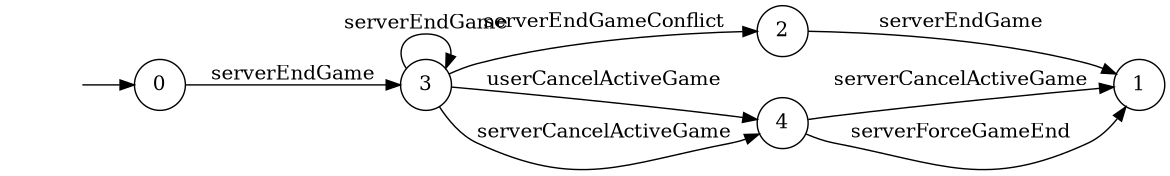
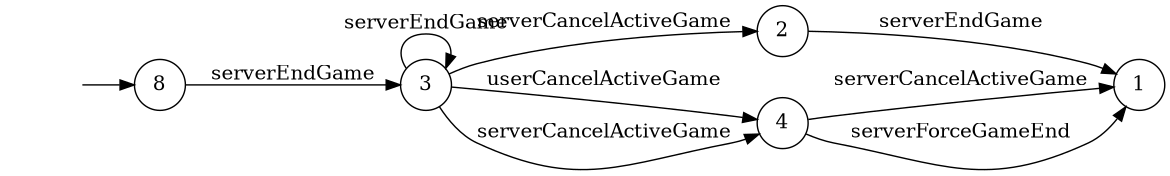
edge "3" -> "2": label "serverEndGameConflict" -> "serverCancelActiveGame"
node "0": label "0" -> "8"
